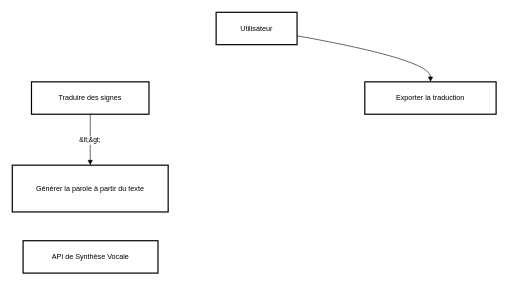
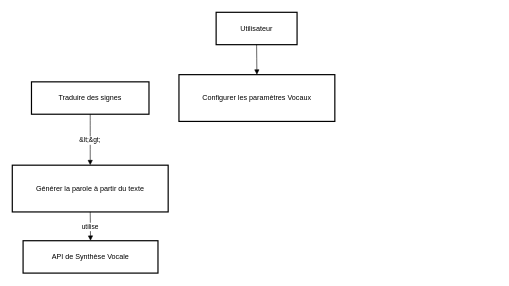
edge "Utilisateur" -> "Configurer les paramètres Vocaux": added
edge "Utilisateur" -> "Exporter la traduction": removed
node "Configurer les paramètres Vocaux": added
node "Exporter la traduction": removed
edge "Générer la parole à partir du texte" -> "API de Synthèse Vocale": added, label "utilise"
